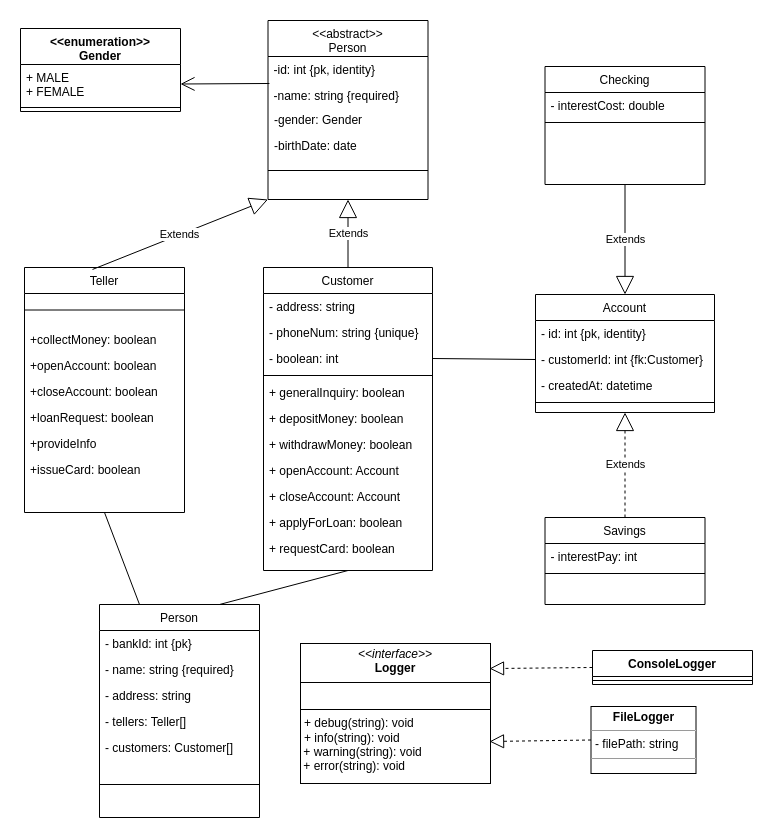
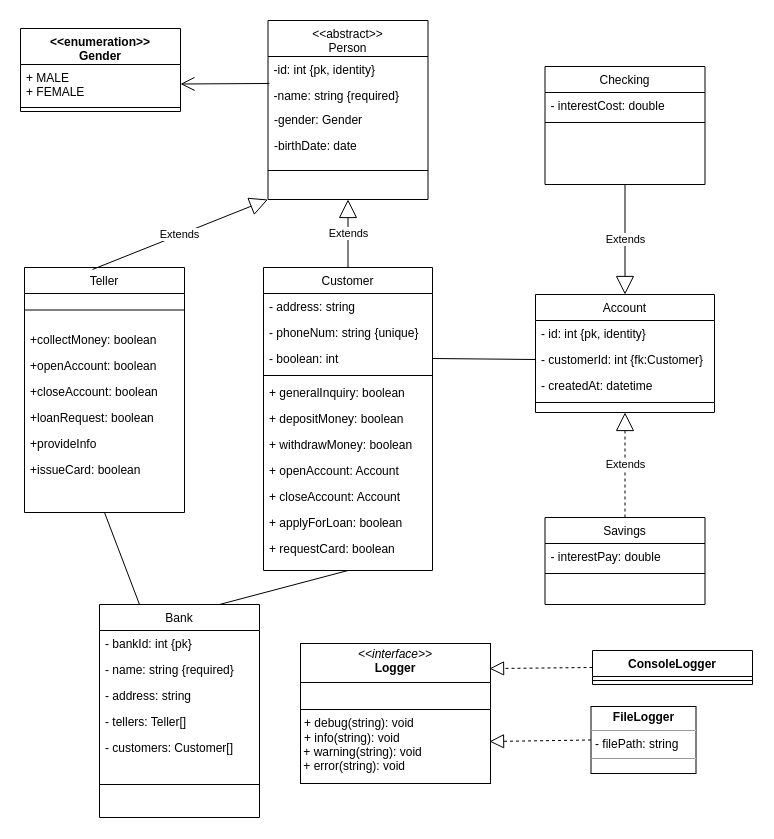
node "- interestPay: int": label "- interestPay: int" -> "- interestPay: double"
node "Person": label "Person" -> "Bank"
